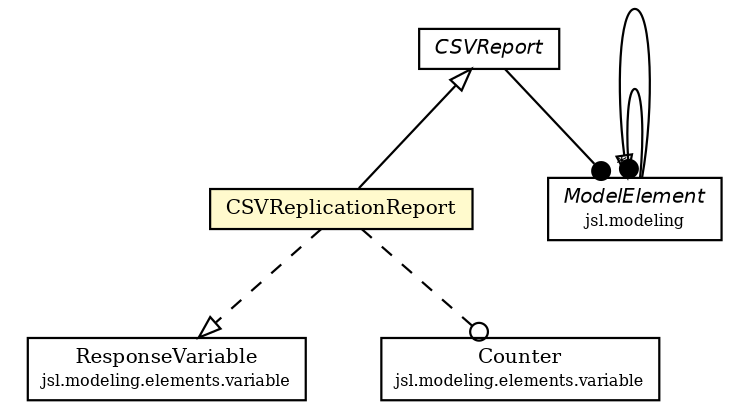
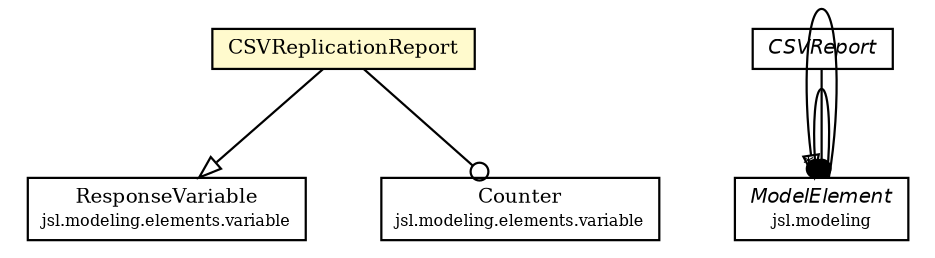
edge "CSVReplicationReport" -> "CSVReport": removed
edge "CSVReplicationReport" -> "ResponseVariable": style dashed -> solid
edge "CSVReplicationReport" -> "Counter": style dashed -> solid
